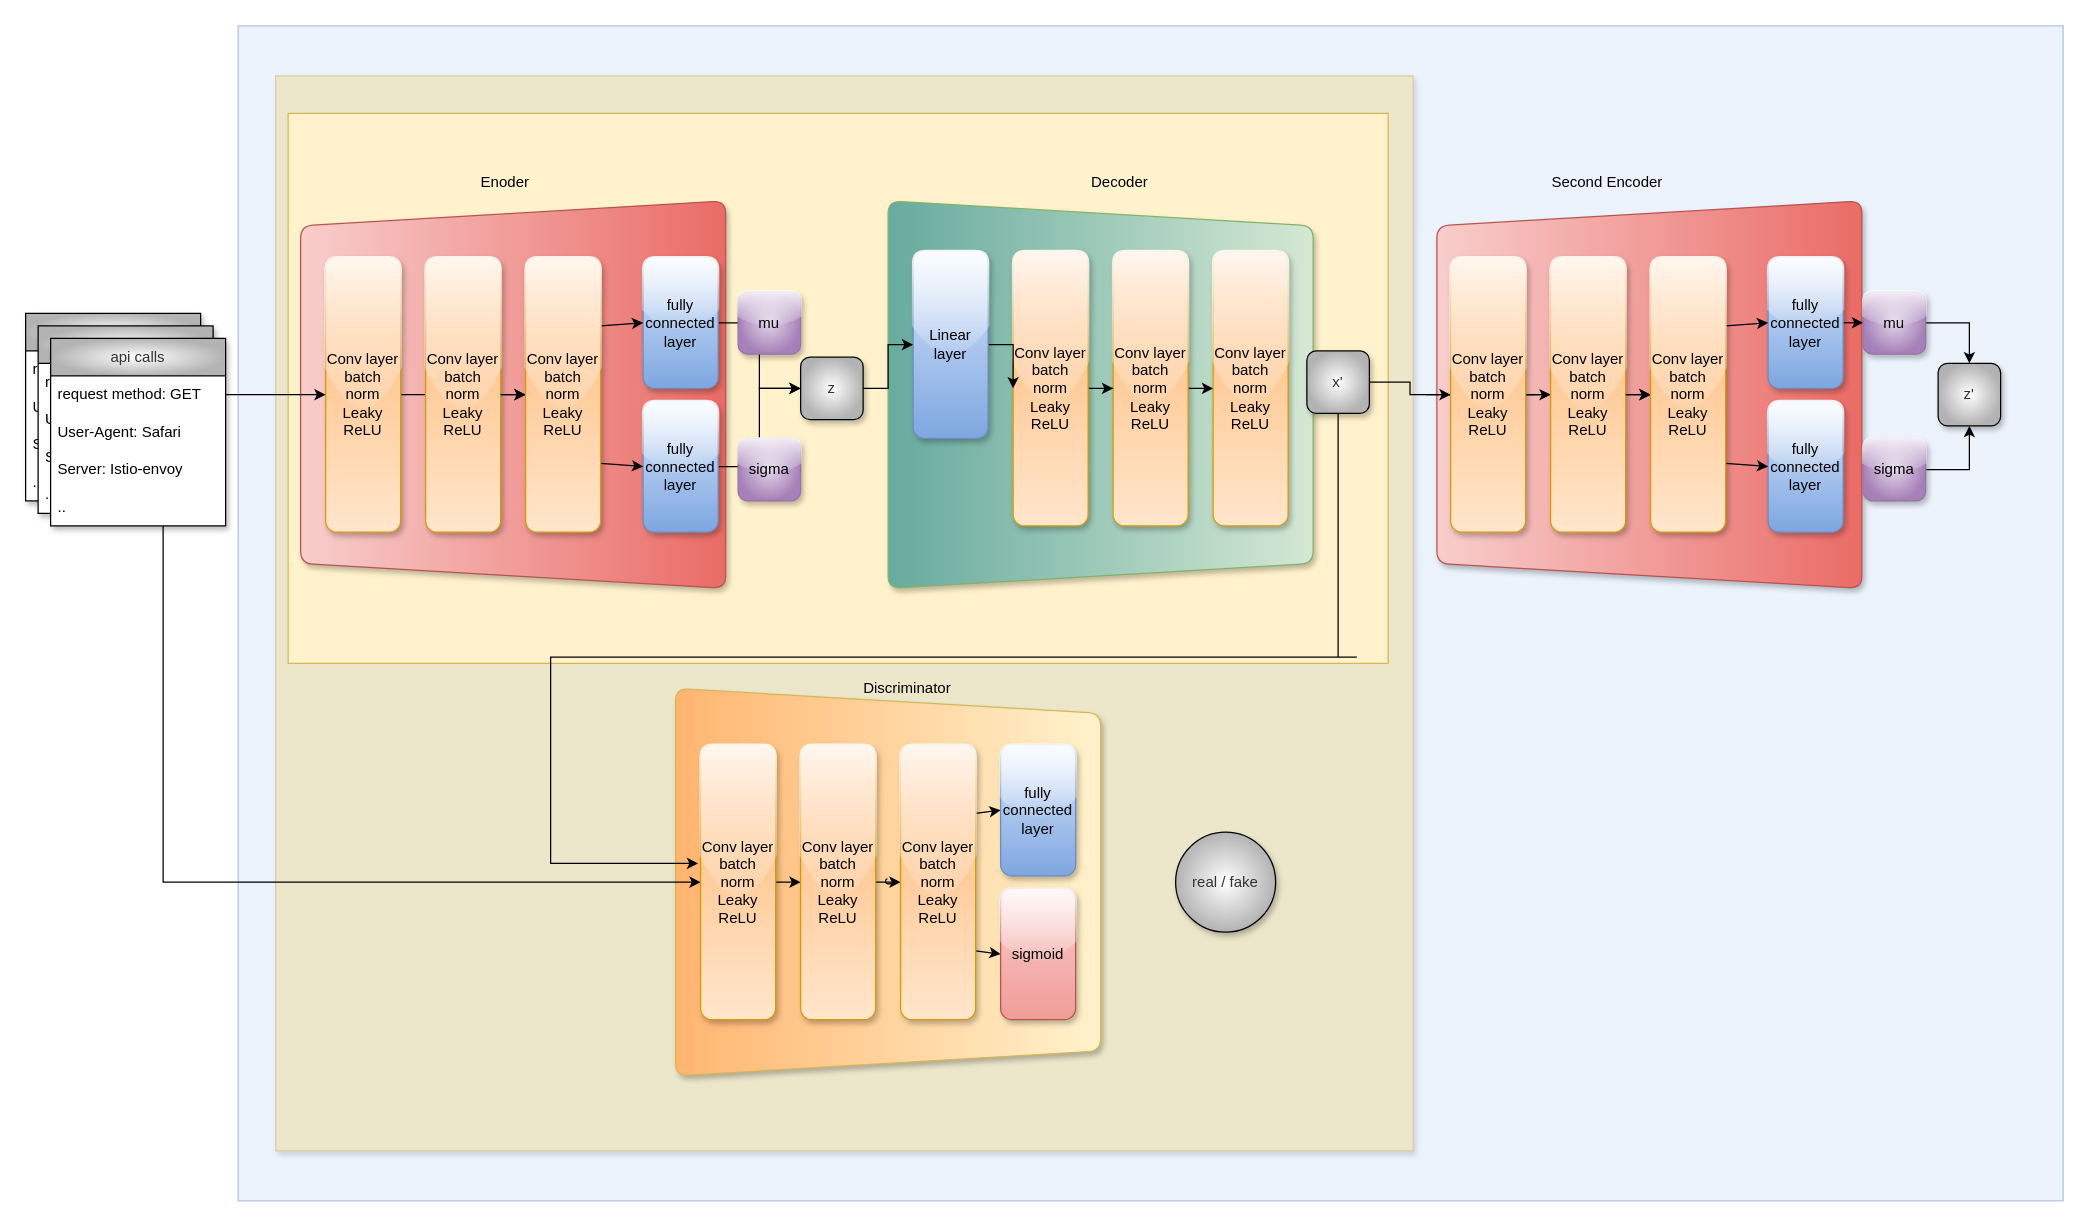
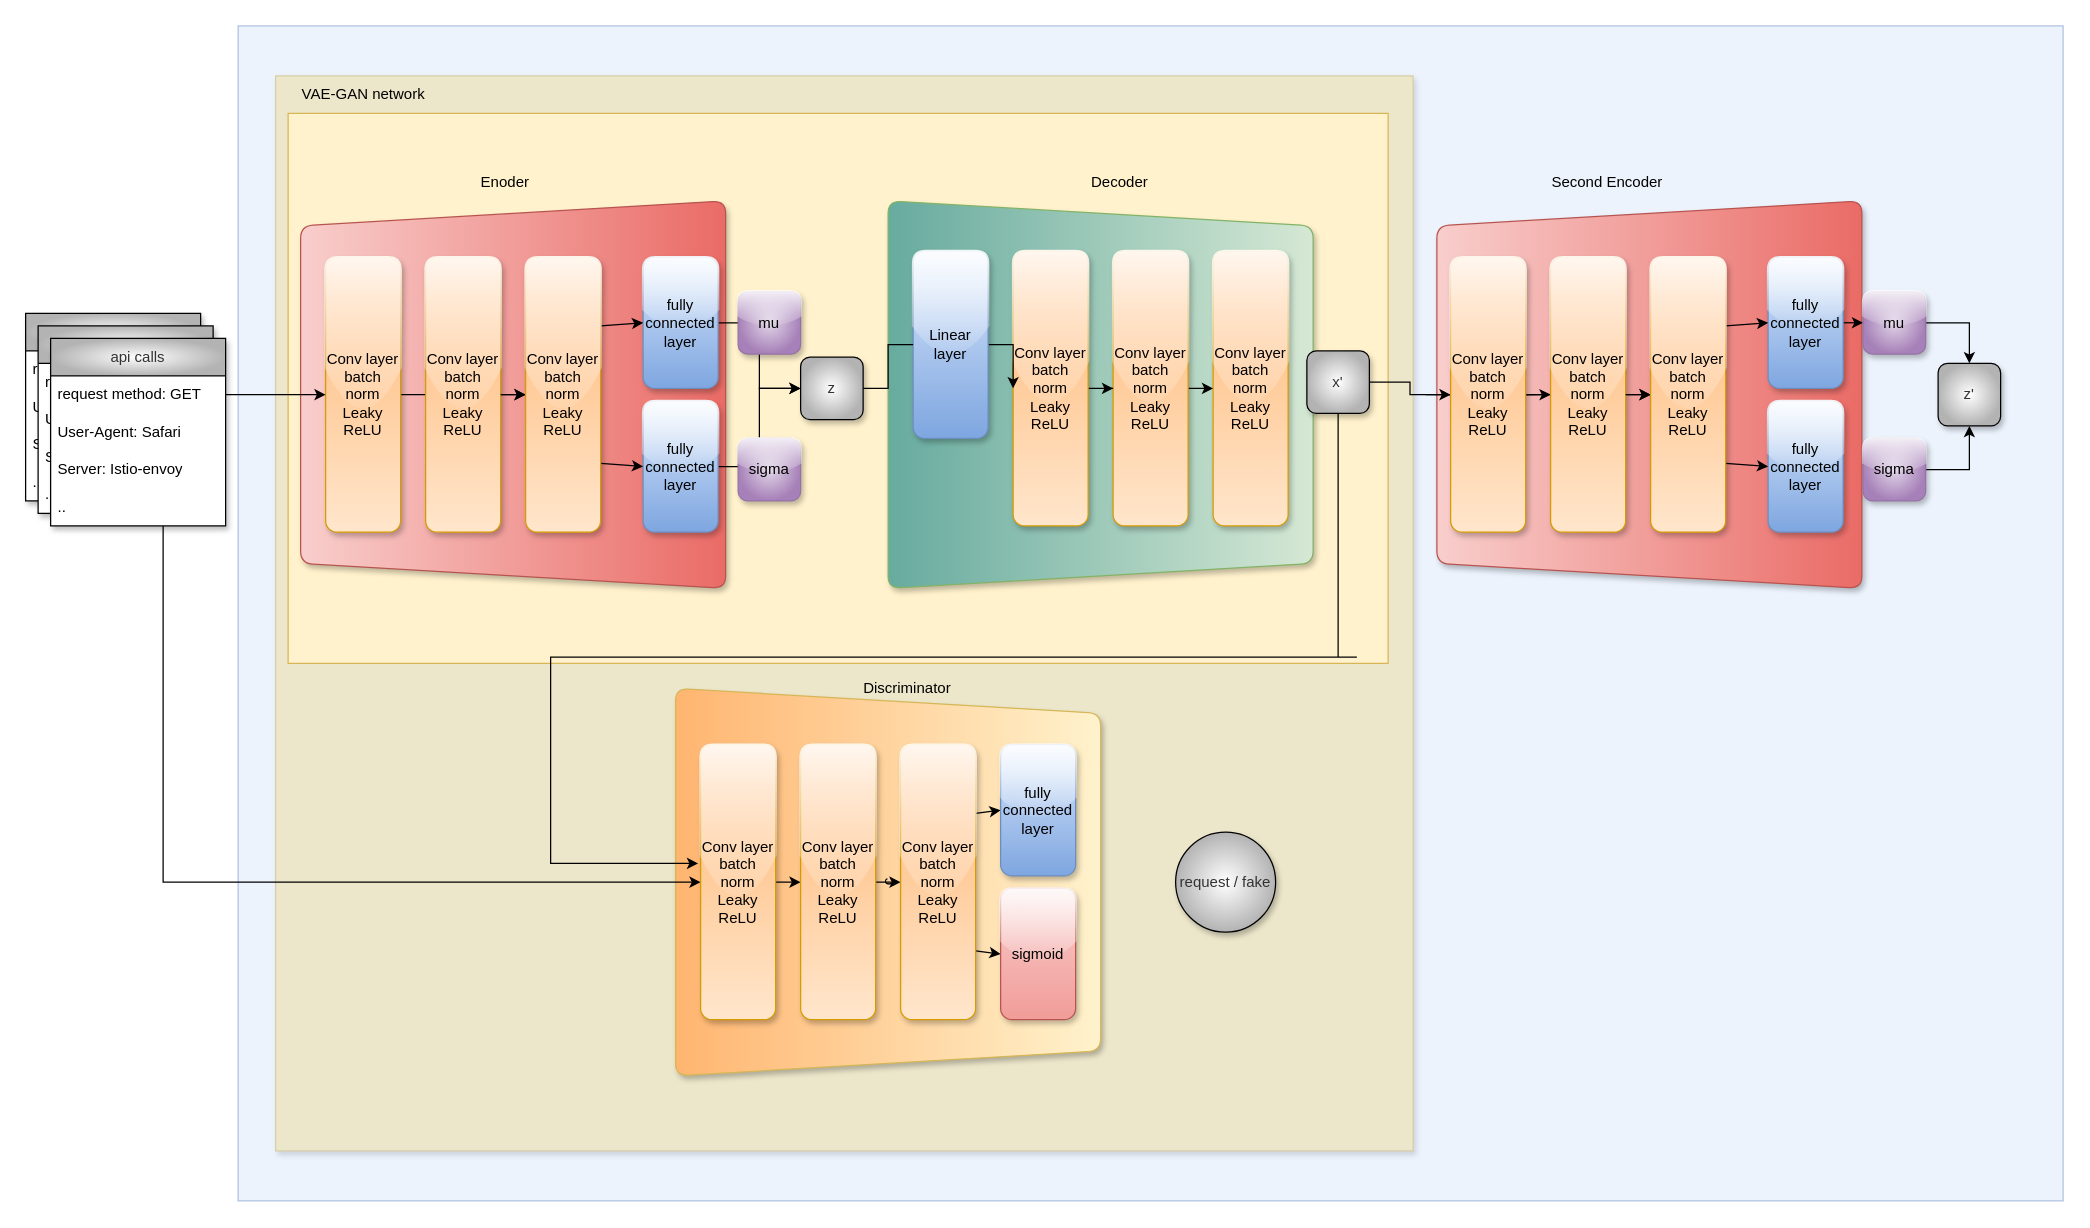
node "VAE-GAN network": added
edge "z" -> "Linear layer": arrowhead classic -> none
node "real / fake": label "real / fake" -> "request / fake"
